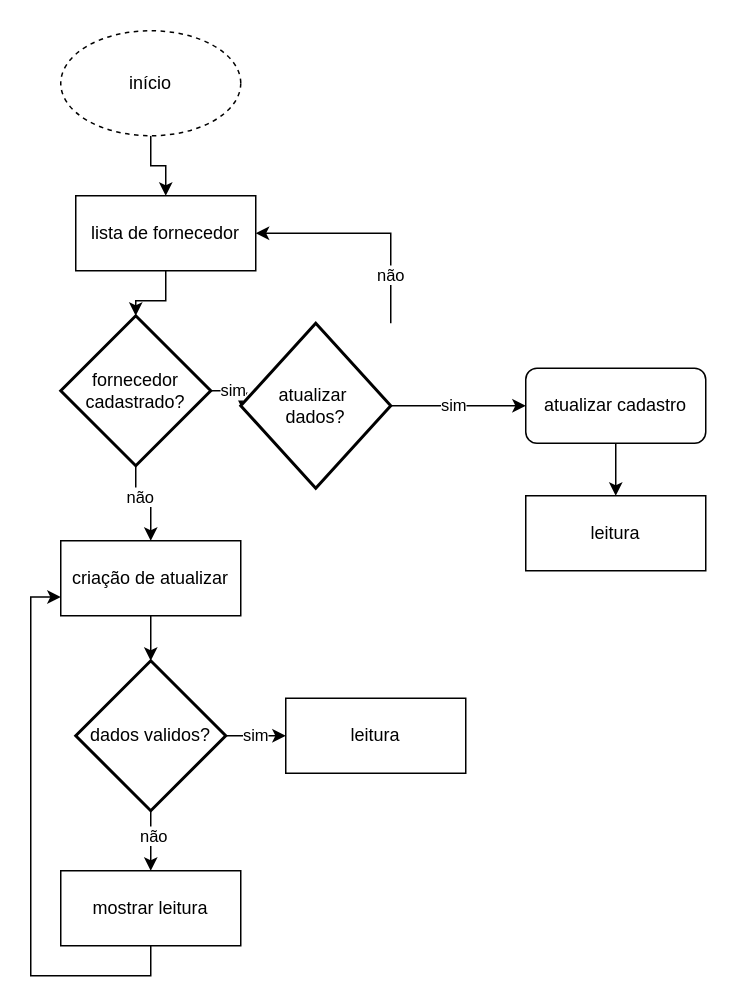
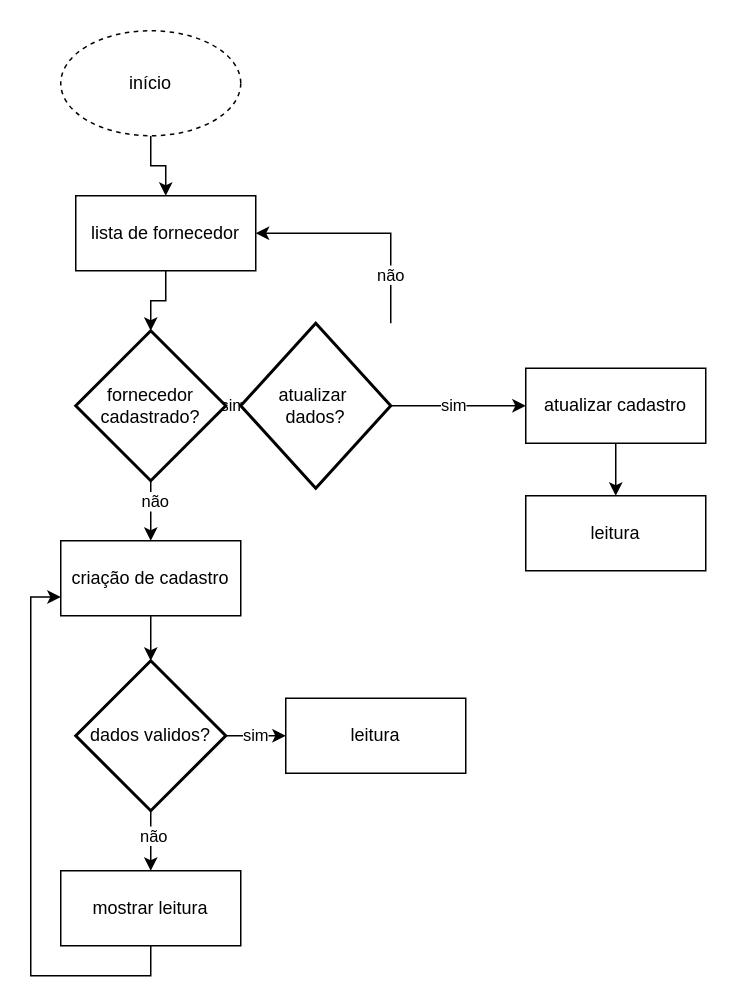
node "fornecedor cadastrado?": moved (136, 391) -> (151, 406)
node "atualizar cadastro": shape rounded rectangle -> rectangle
node "criação de atualizar": label "criação de atualizar" -> "criação de cadastro"
